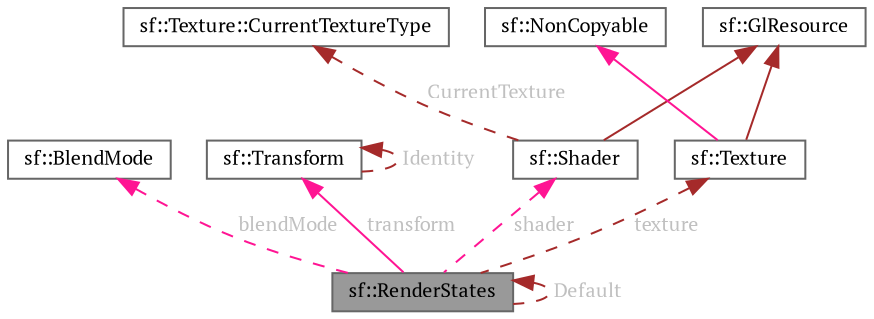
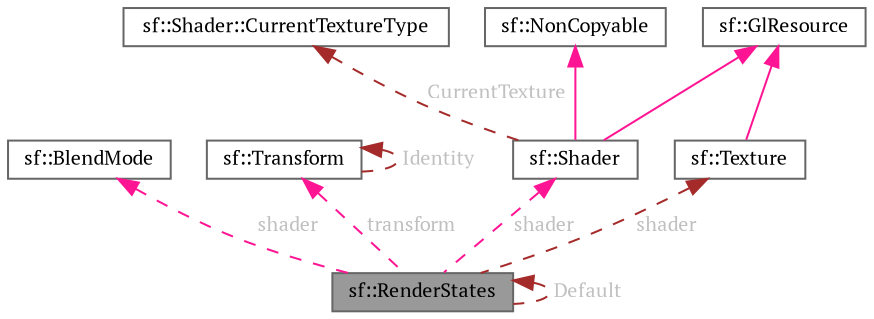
node "sf::Texture::CurrentTextureType": label "sf::Texture::CurrentTextureType" -> "sf::Shader::CurrentTextureType"
edge "sf::Texture" -> "sf::NonCopyable": now "sf::Shader" -> "sf::NonCopyable"
edge "sf::Shader" -> "sf::GlResource": color brown -> deeppink
edge "sf::Texture" -> "sf::GlResource": color brown -> deeppink
edge "sf::RenderStates" -> "sf::BlendMode": label " blendMode" -> " shader"
edge "sf::RenderStates" -> "sf::Texture": label " texture" -> " shader"
edge "sf::RenderStates" -> "sf::Transform": style solid -> dashed
